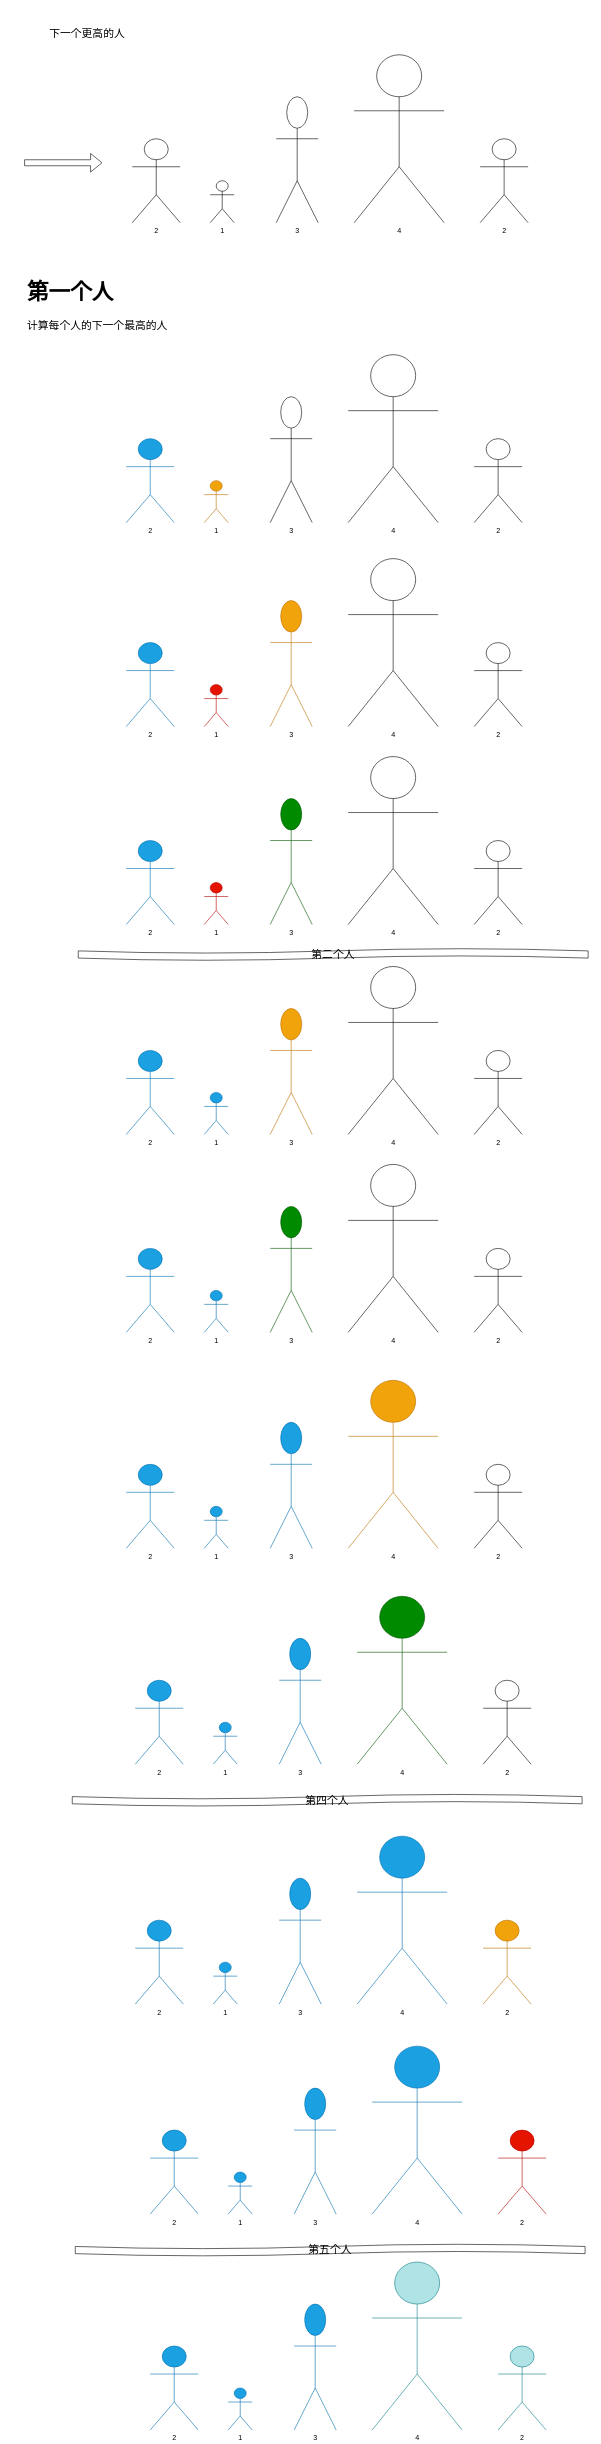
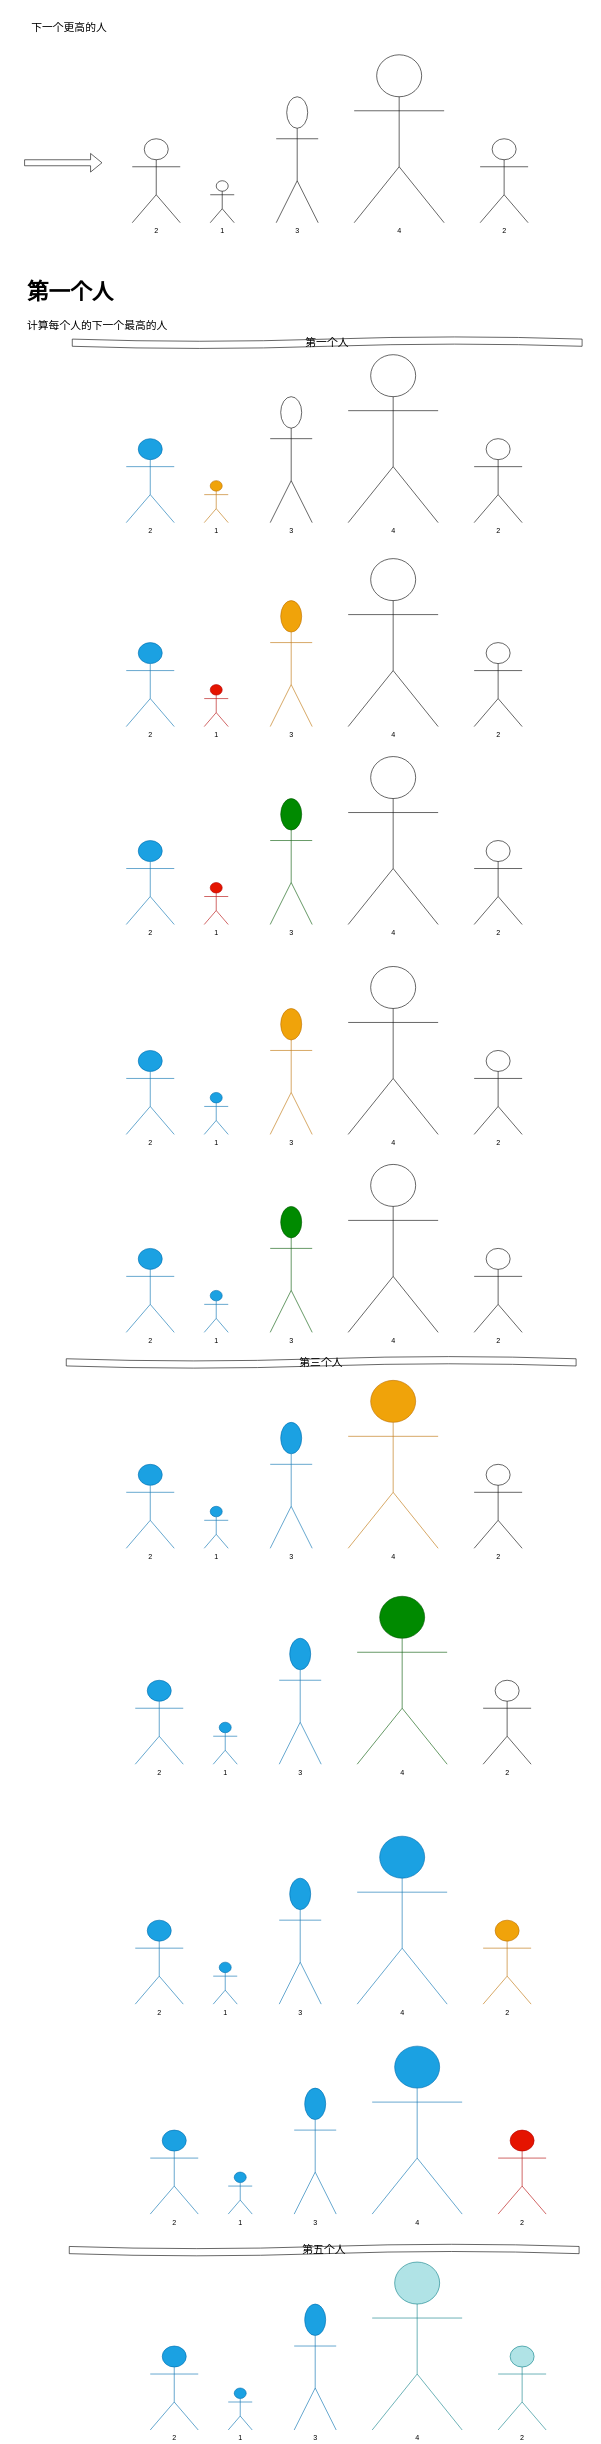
node "下一个更高的人": moved (87, 33) -> (69, 27)
node "第一个人": added
node "第二个人": removed
node "第三个人": added
node "第四个人": removed
node "第五个人": moved (330, 2250) -> (324, 2250)
